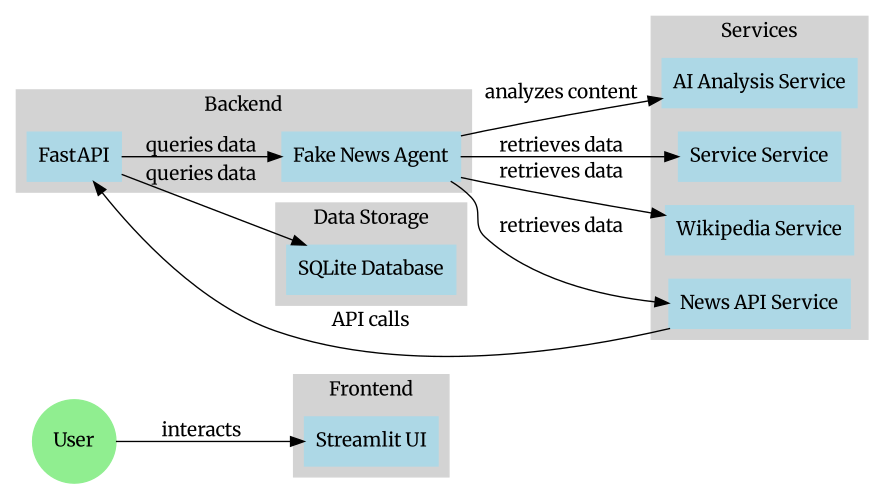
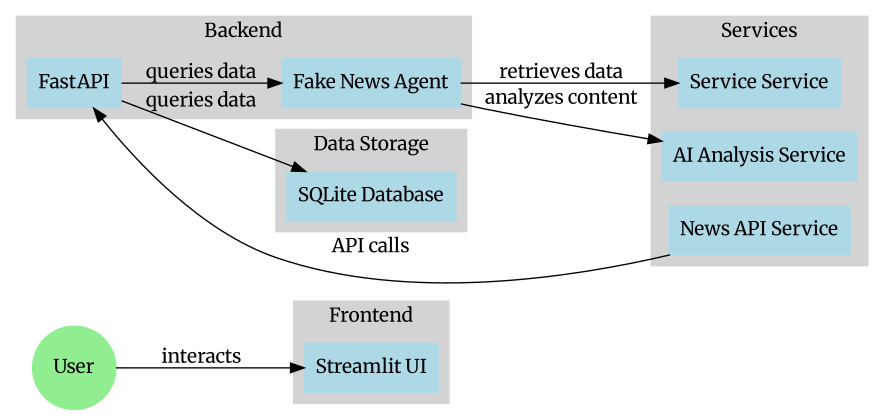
node "Wikipedia Service": removed
edge "Fake News Agent" -> "News API Service": removed, label "retrieves data"
